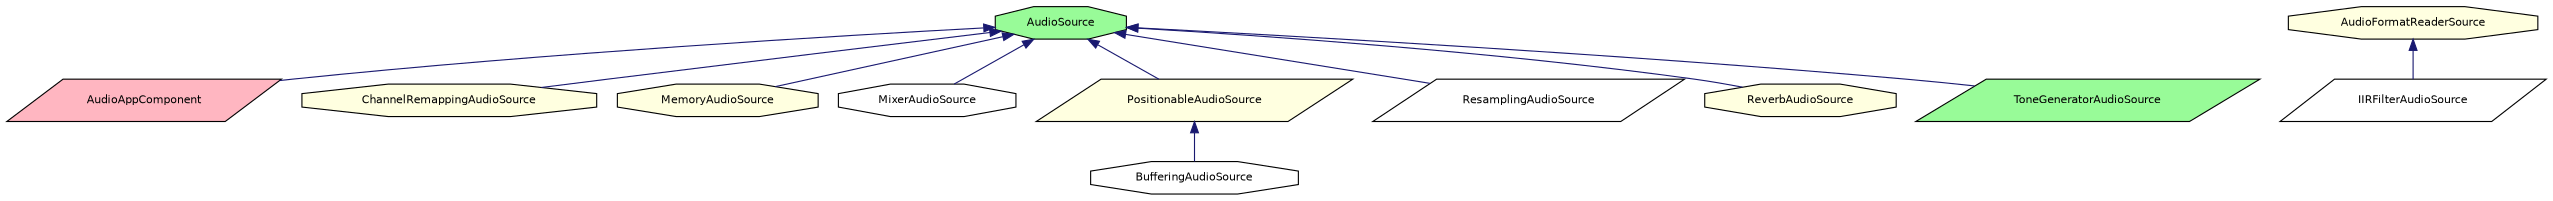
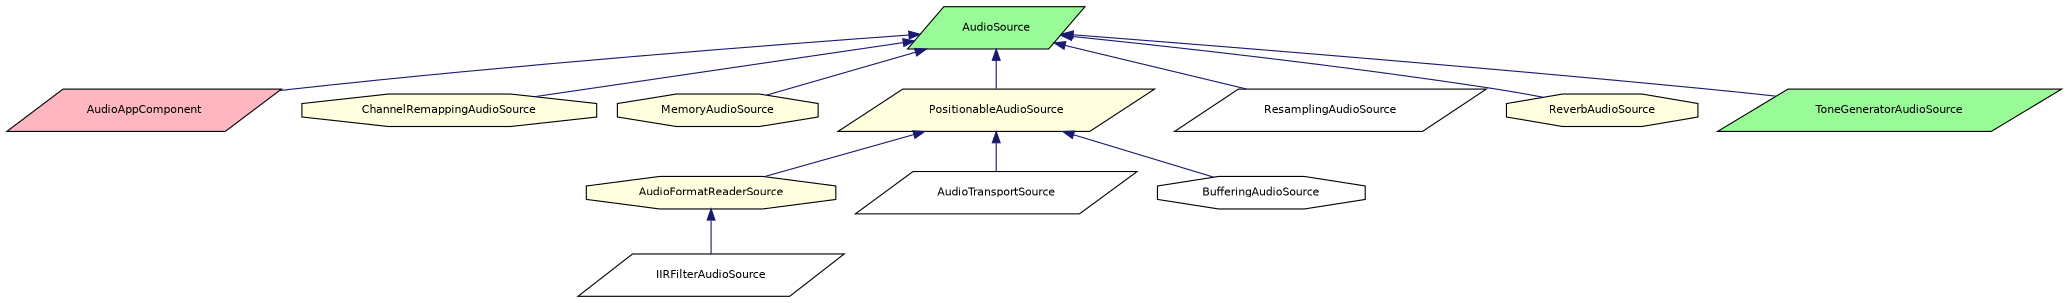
node "AudioSource": shape octagon -> parallelogram
node "MixerAudioSource": removed
edge "AudioFormatReaderSource" -> "PositionableAudioSource": added
node "AudioTransportSource": added
